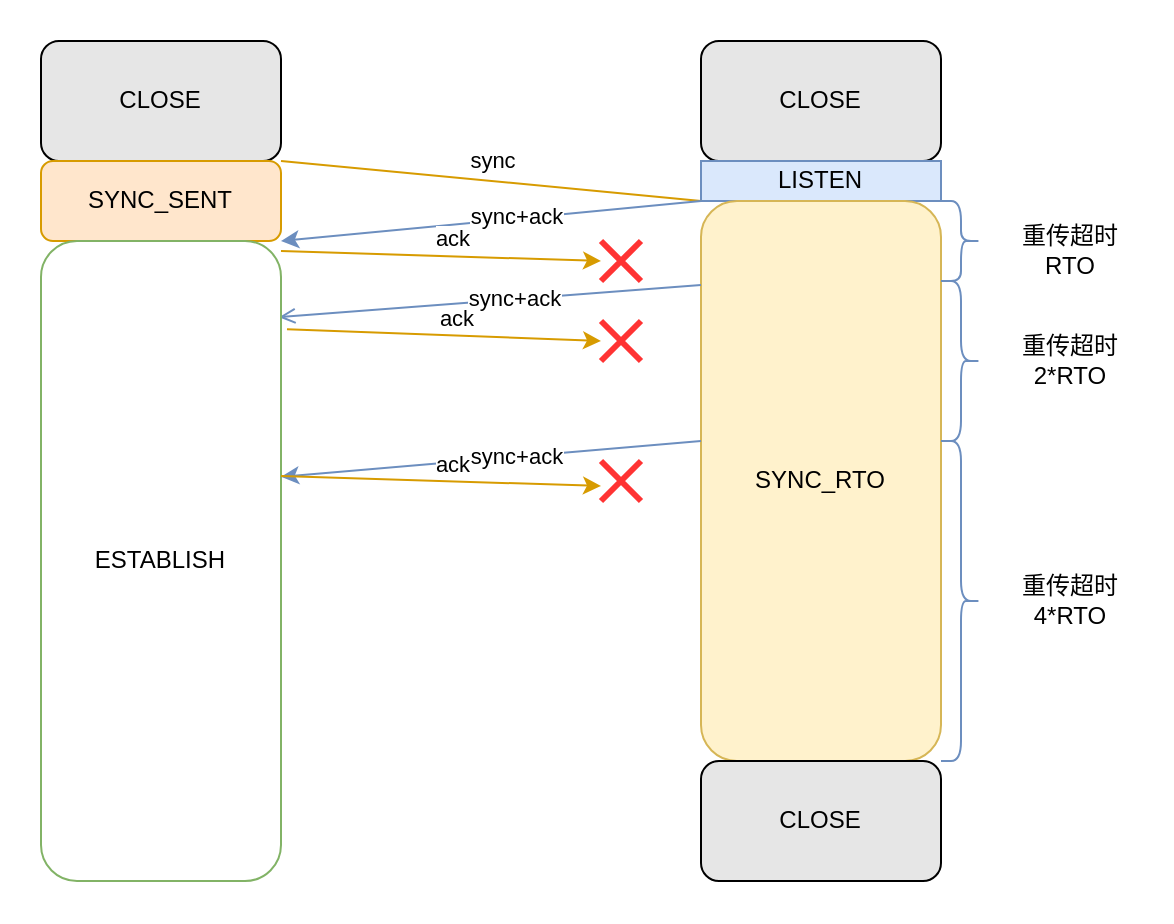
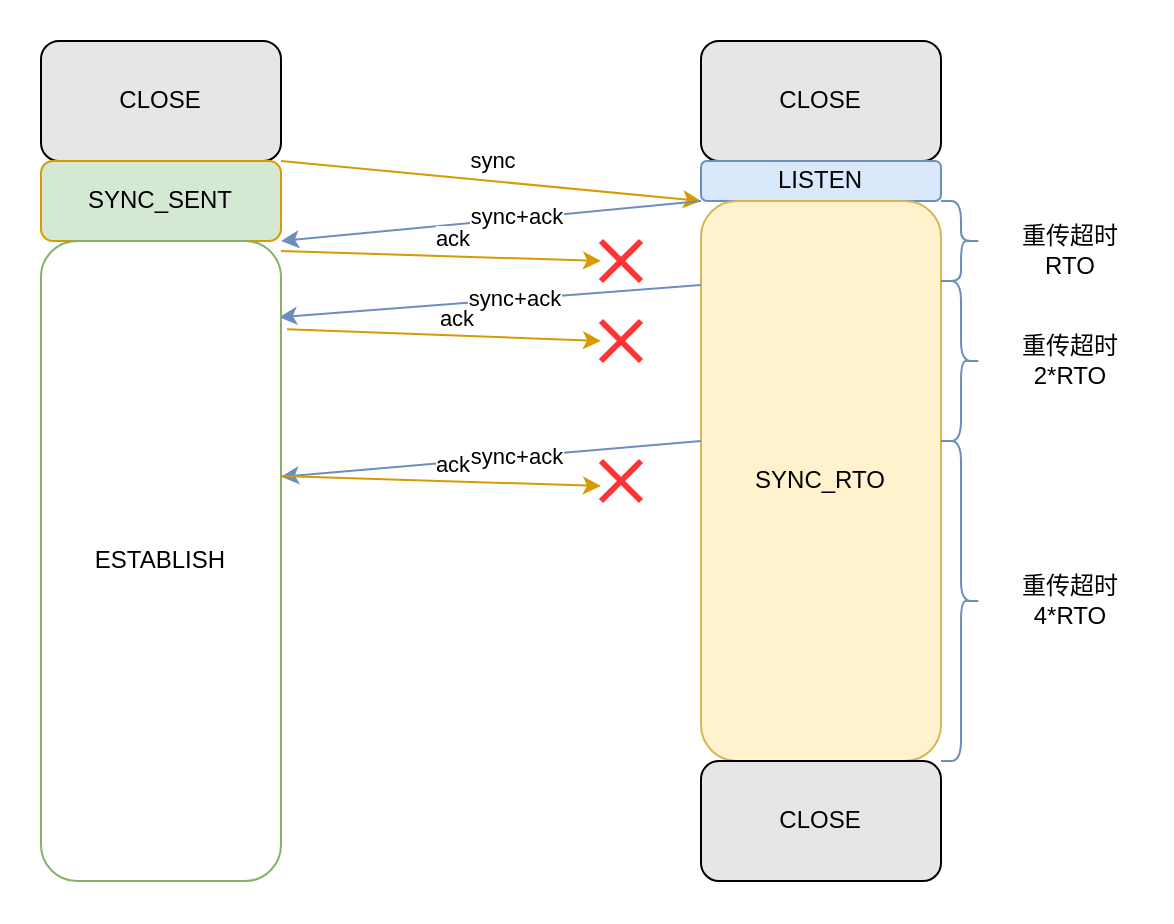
node "LISTEN": shape rectangle -> rounded rectangle
edge "LISTEN" -- "SYNC_SENT": arrowhead none -> classic
node "SYNC_SENT": fillcolor #ffe6cc -> #d5e8d4
edge "SYNC_RTO" -> "ESTABLISH": arrowhead open -> classic
